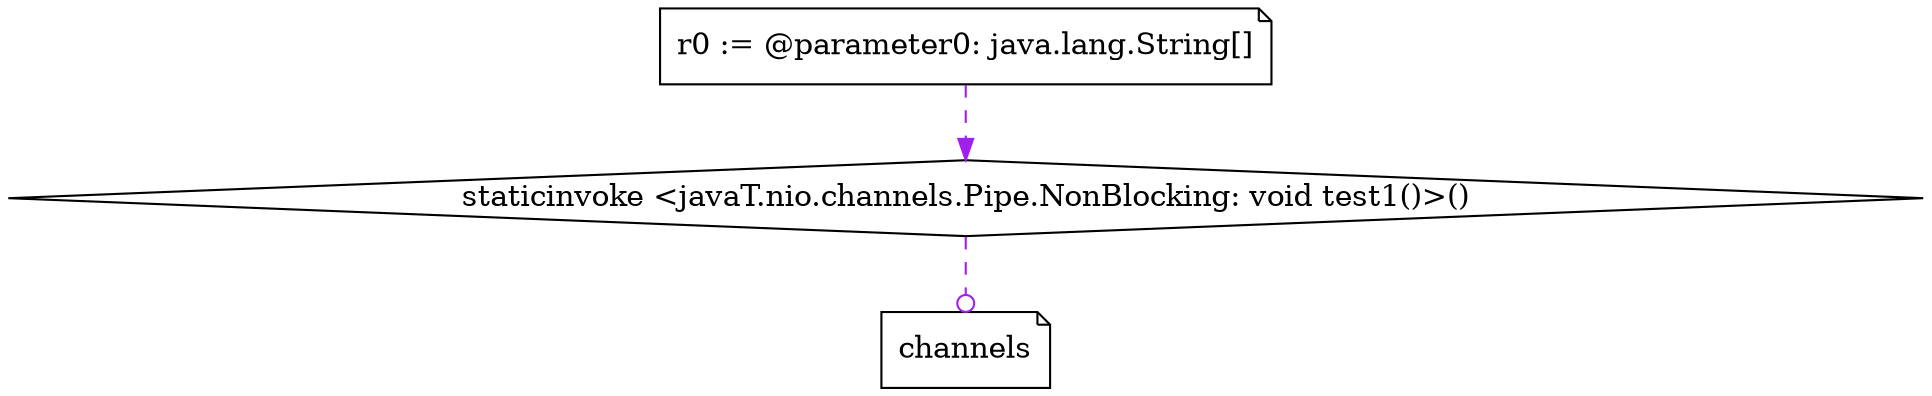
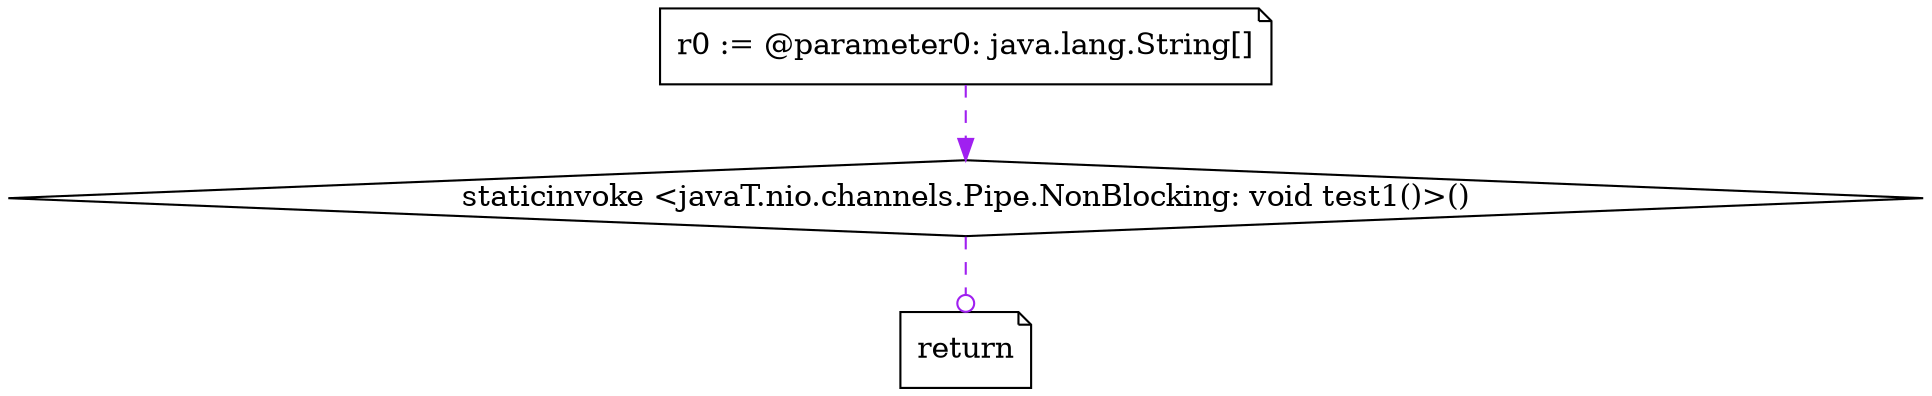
node "channels": label "channels" -> "return"
